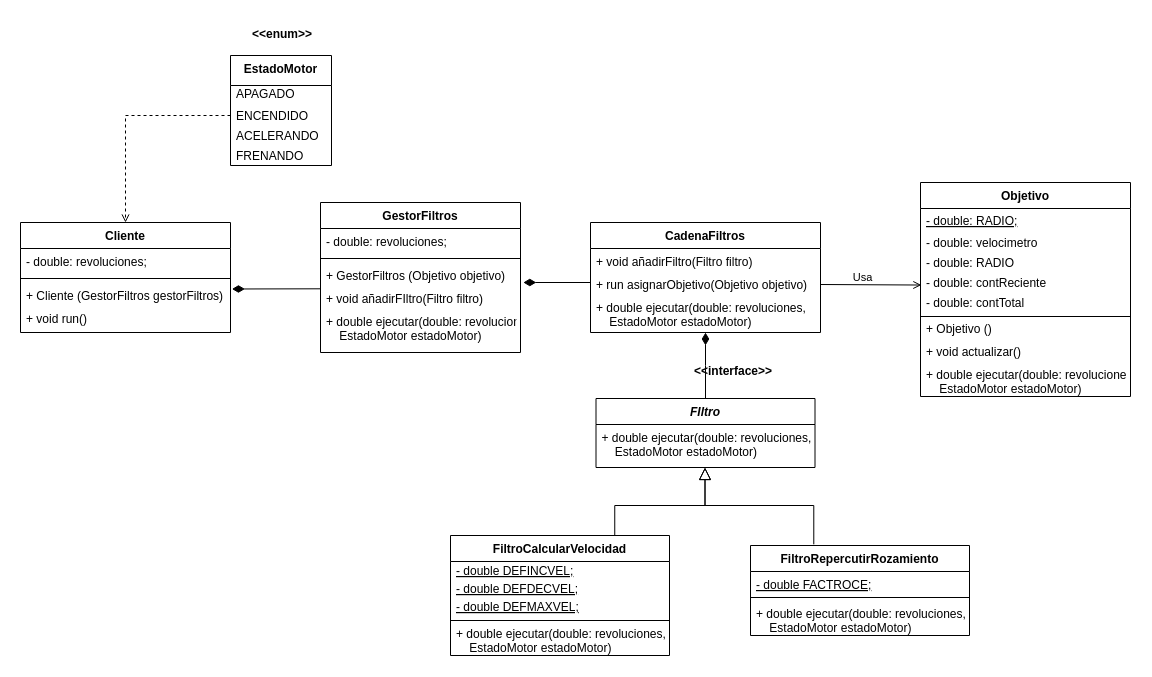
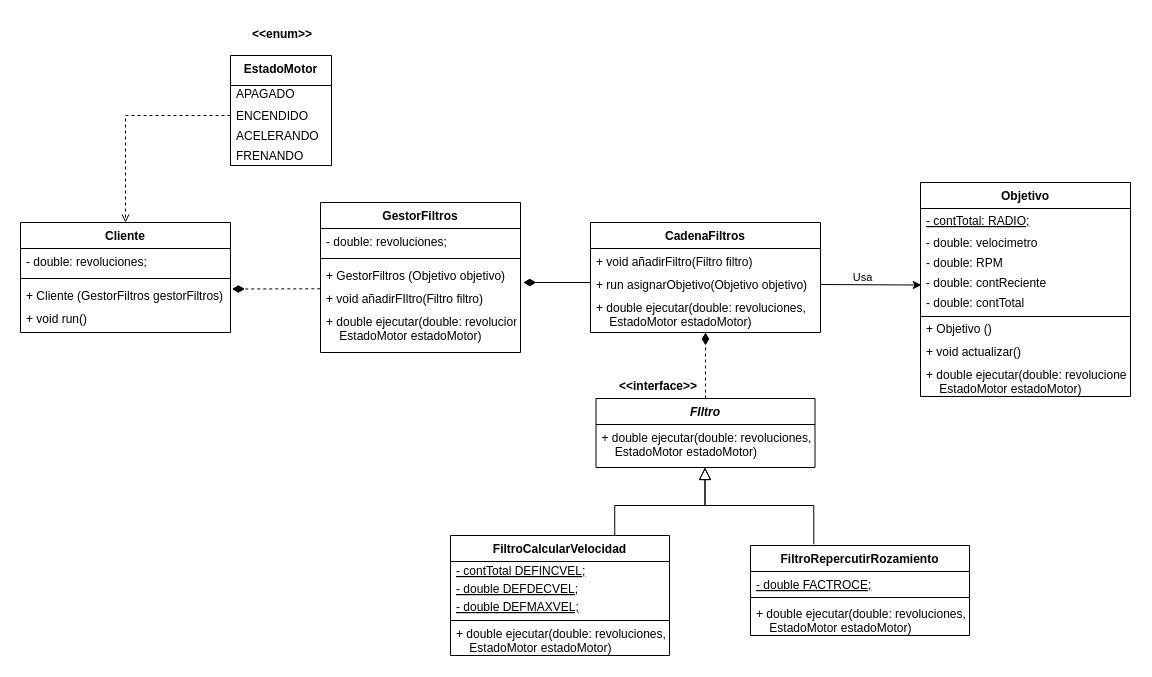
node "- double: RADIO;": label "- double: RADIO;" -> "- contTotal: RADIO;"
node "- double: RADIO": label "- double: RADIO" -> "- double: RPM"
edge "+ run asignarObjetivo(Objetivo objetivo)" -> "- double: contReciente": arrowhead open -> classic
edge "+ GestorFiltros (Objetivo objetivo)" -> "+ Cliente (GestorFiltros gestorFiltros)": style solid -> dashed
edge "FIltro" -> "CadenaFiltros": style solid -> dashed
node "<<interface>>": moved (748, 371) -> (673, 386)
node "- double DEFINCVEL;": label "- double DEFINCVEL;" -> "- contTotal DEFINCVEL;"
